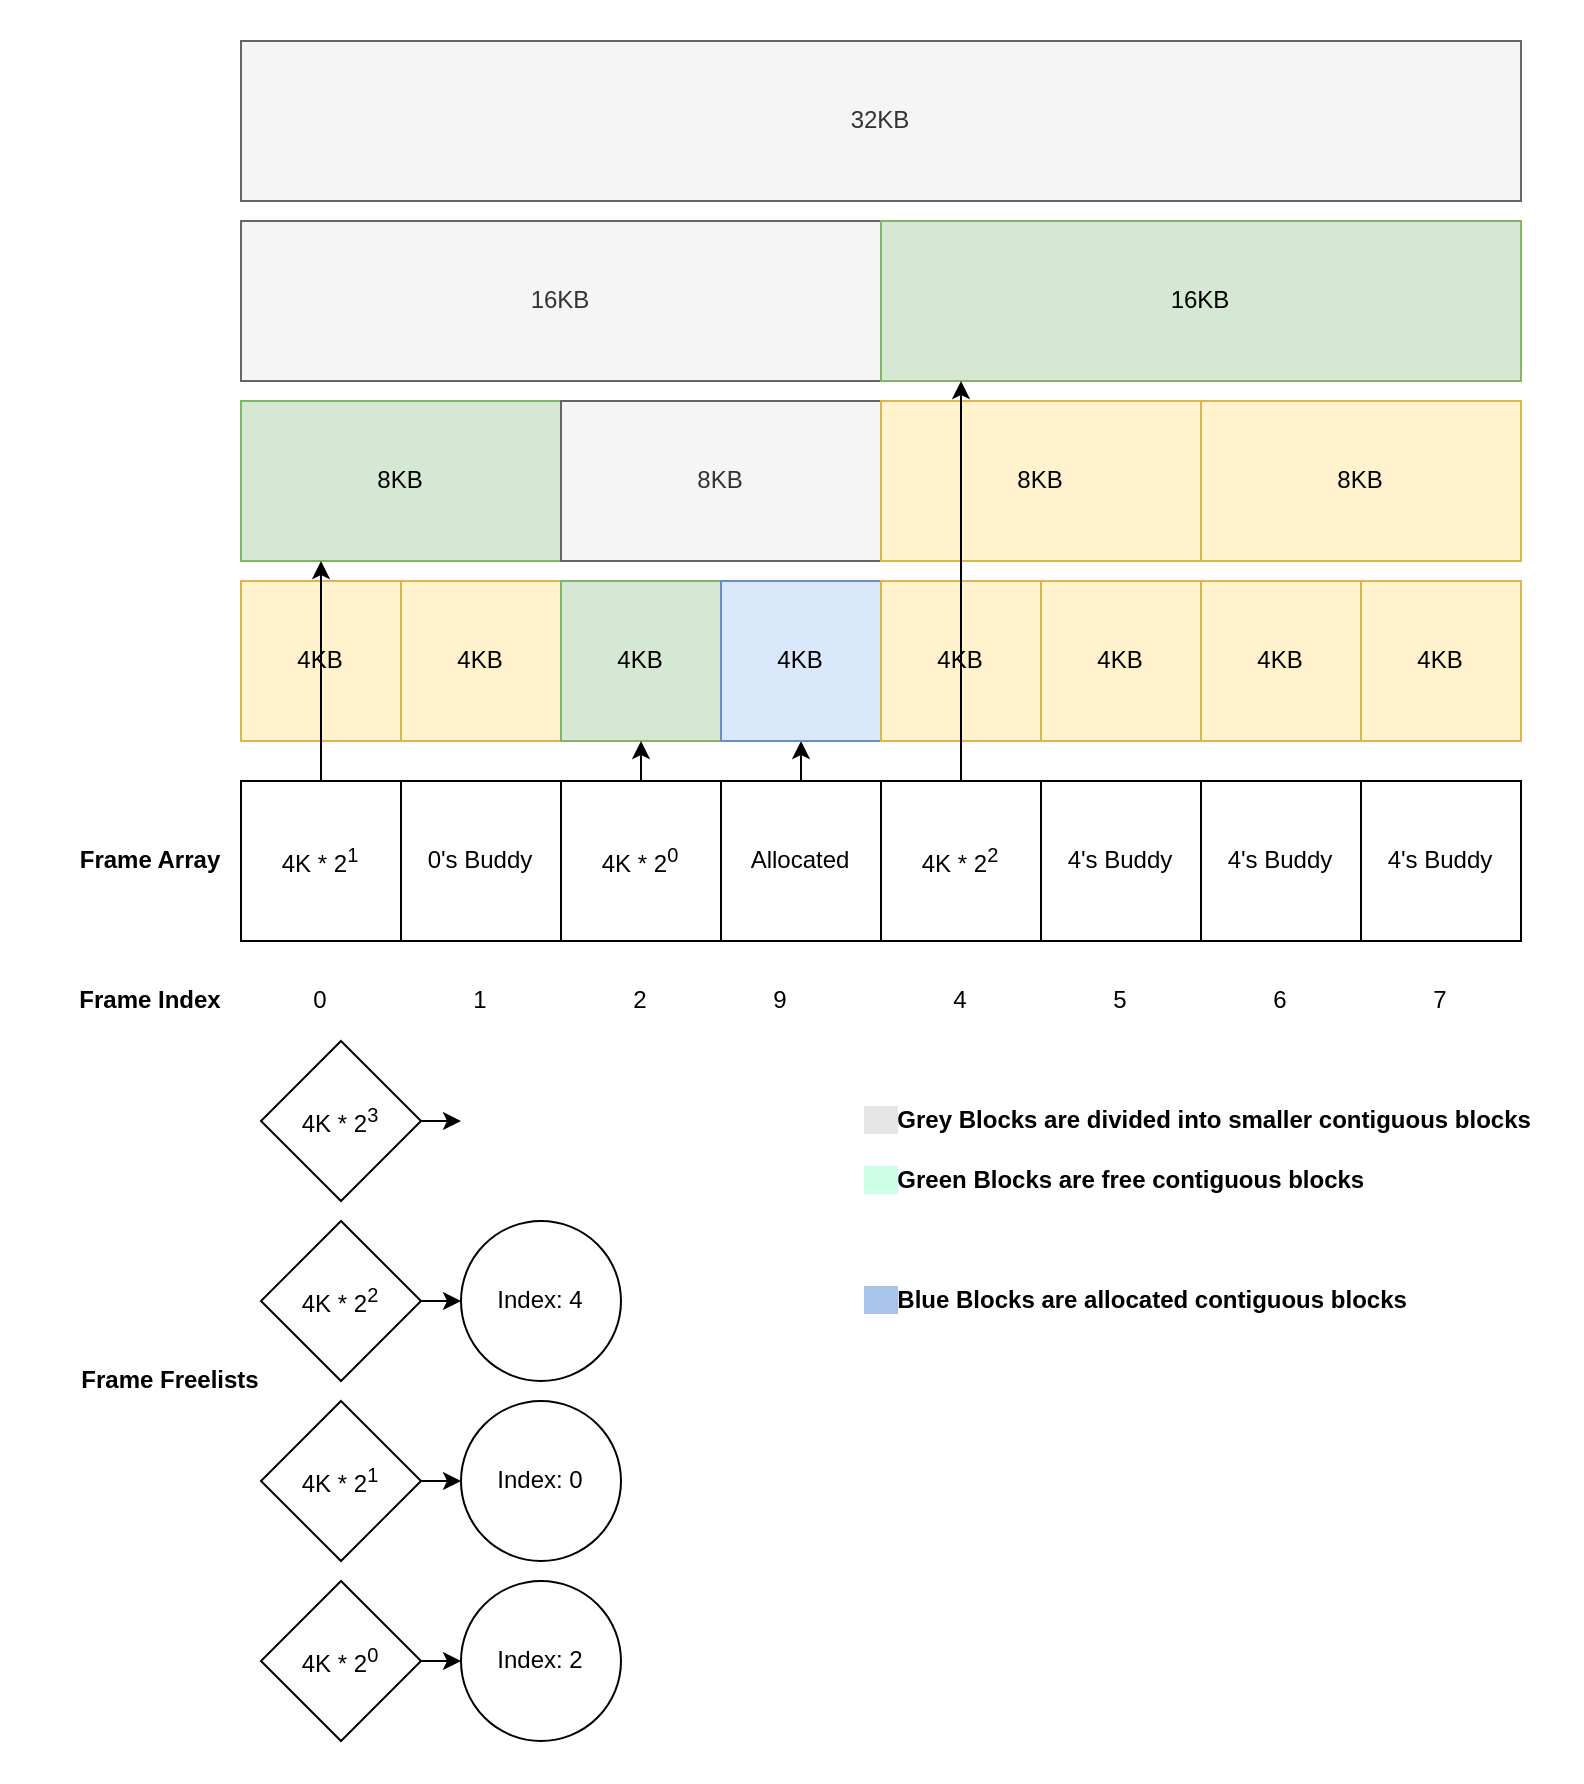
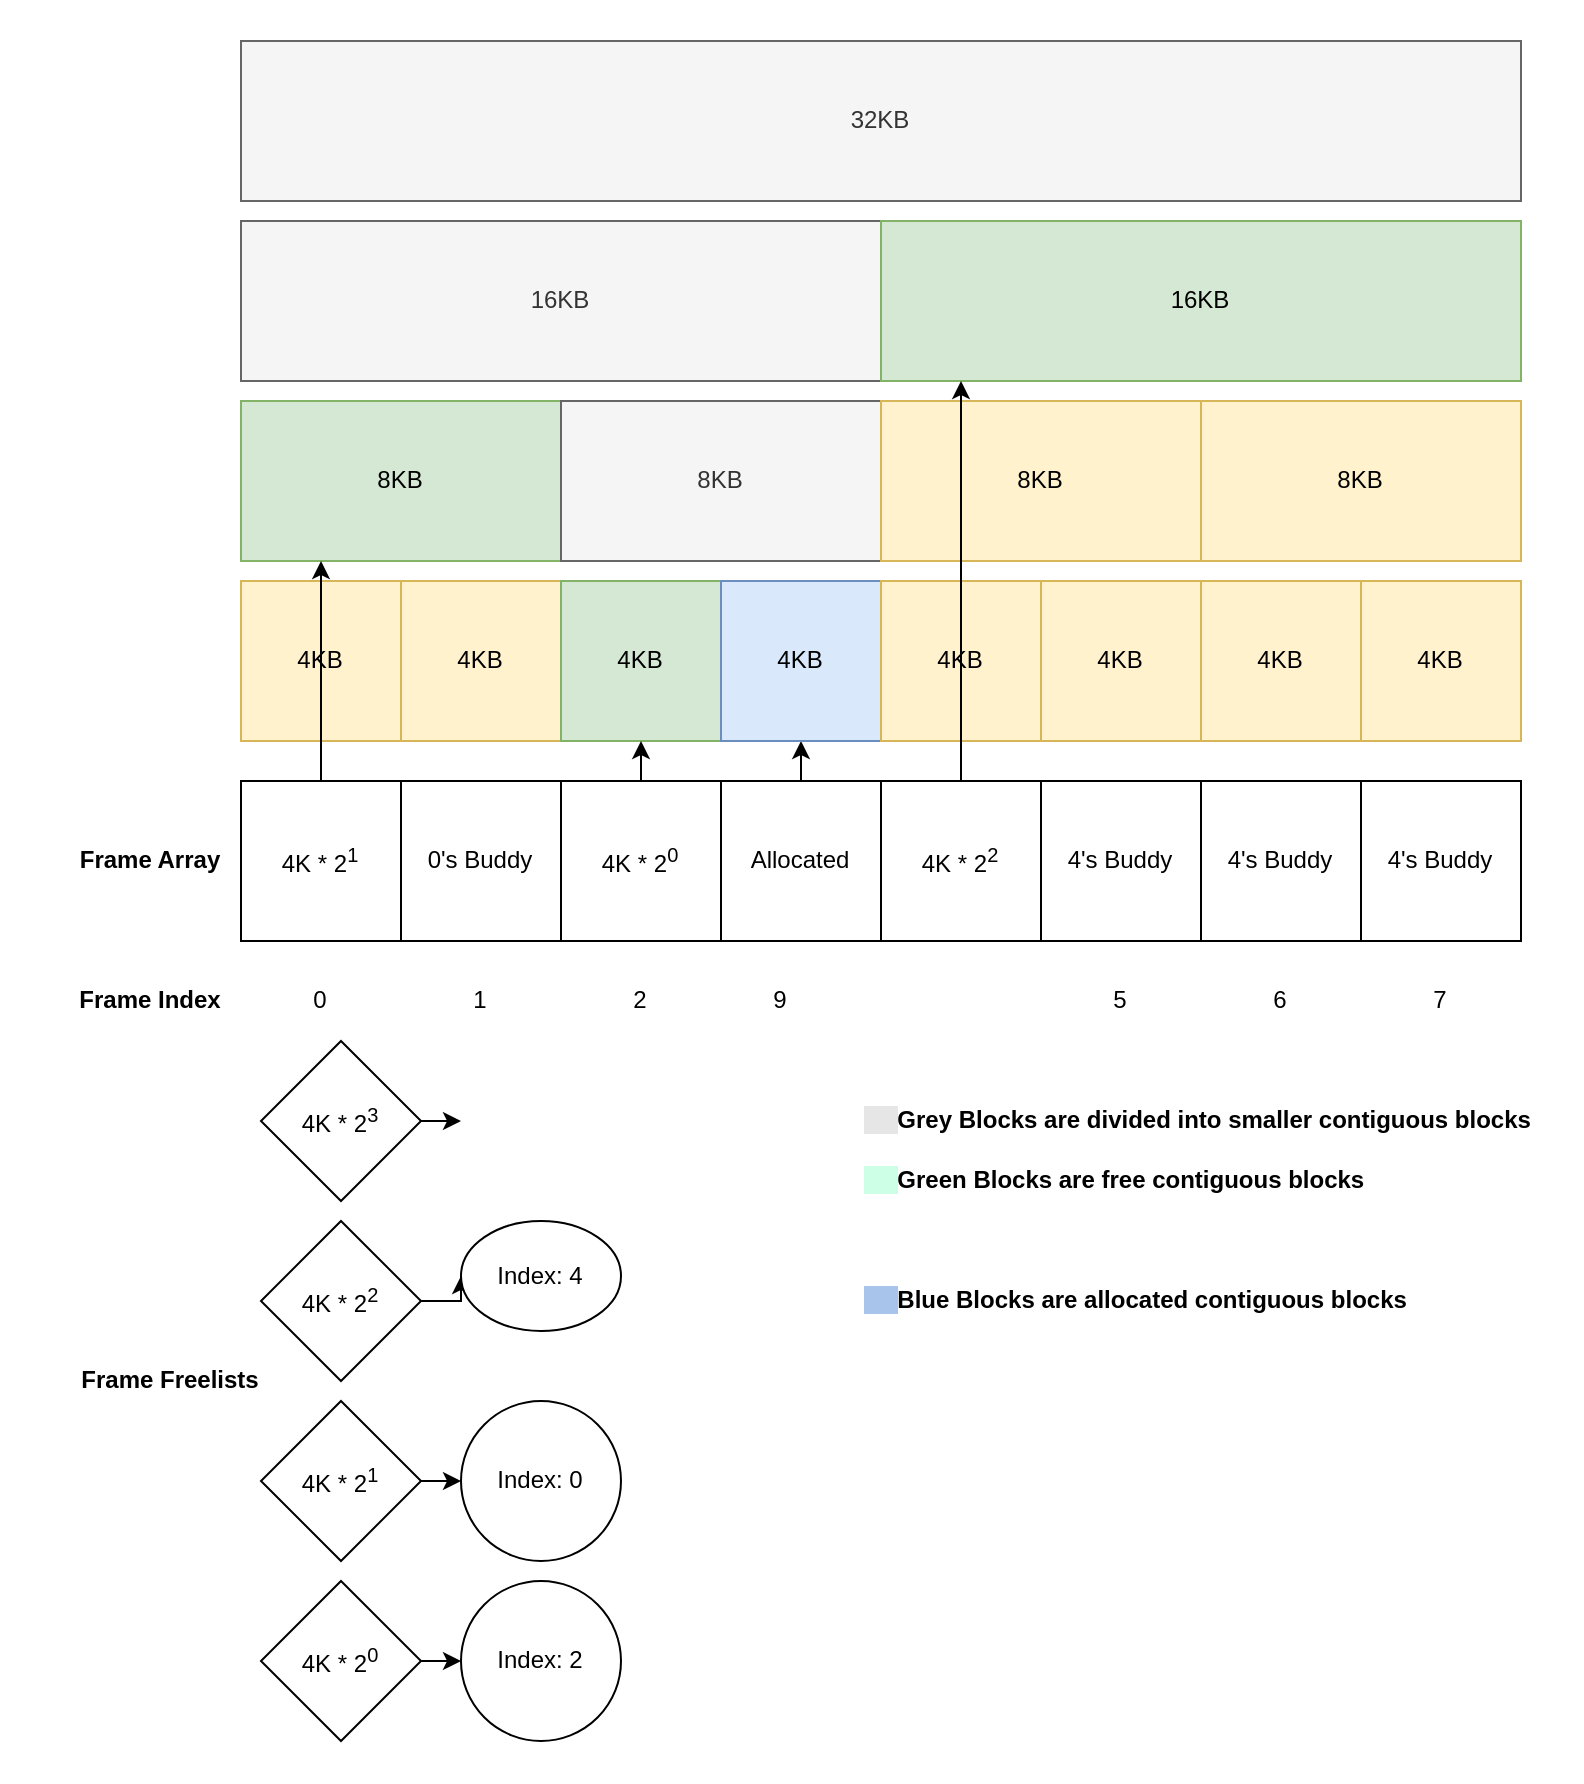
node "4": removed
node "Index: 4": size 160x160 -> 160x110
